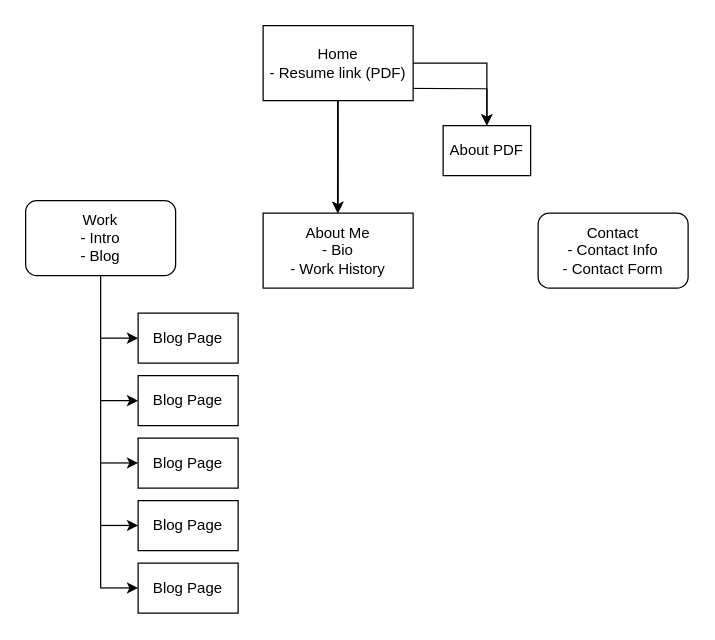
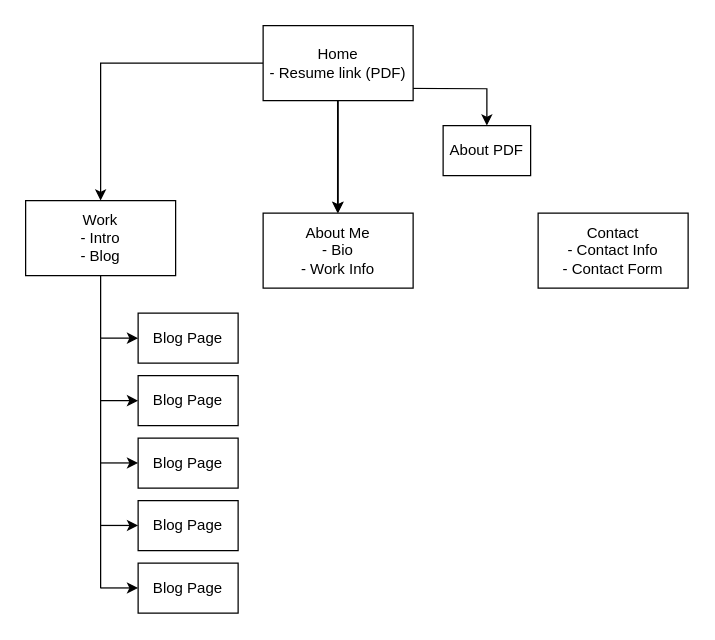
edge "Home - Resume link (PDF)" -> "About PDF": now "Home - Resume link (PDF)" -> "Work - Intro - Blog"
node "Work - Intro - Blog": shape rounded rectangle -> rectangle
node "About Me - Bio - Work History": label "About Me - Bio - Work History" -> "About Me - Bio - Work Info"
node "Contact - Contact Info - Contact Form": shape rounded rectangle -> rectangle
